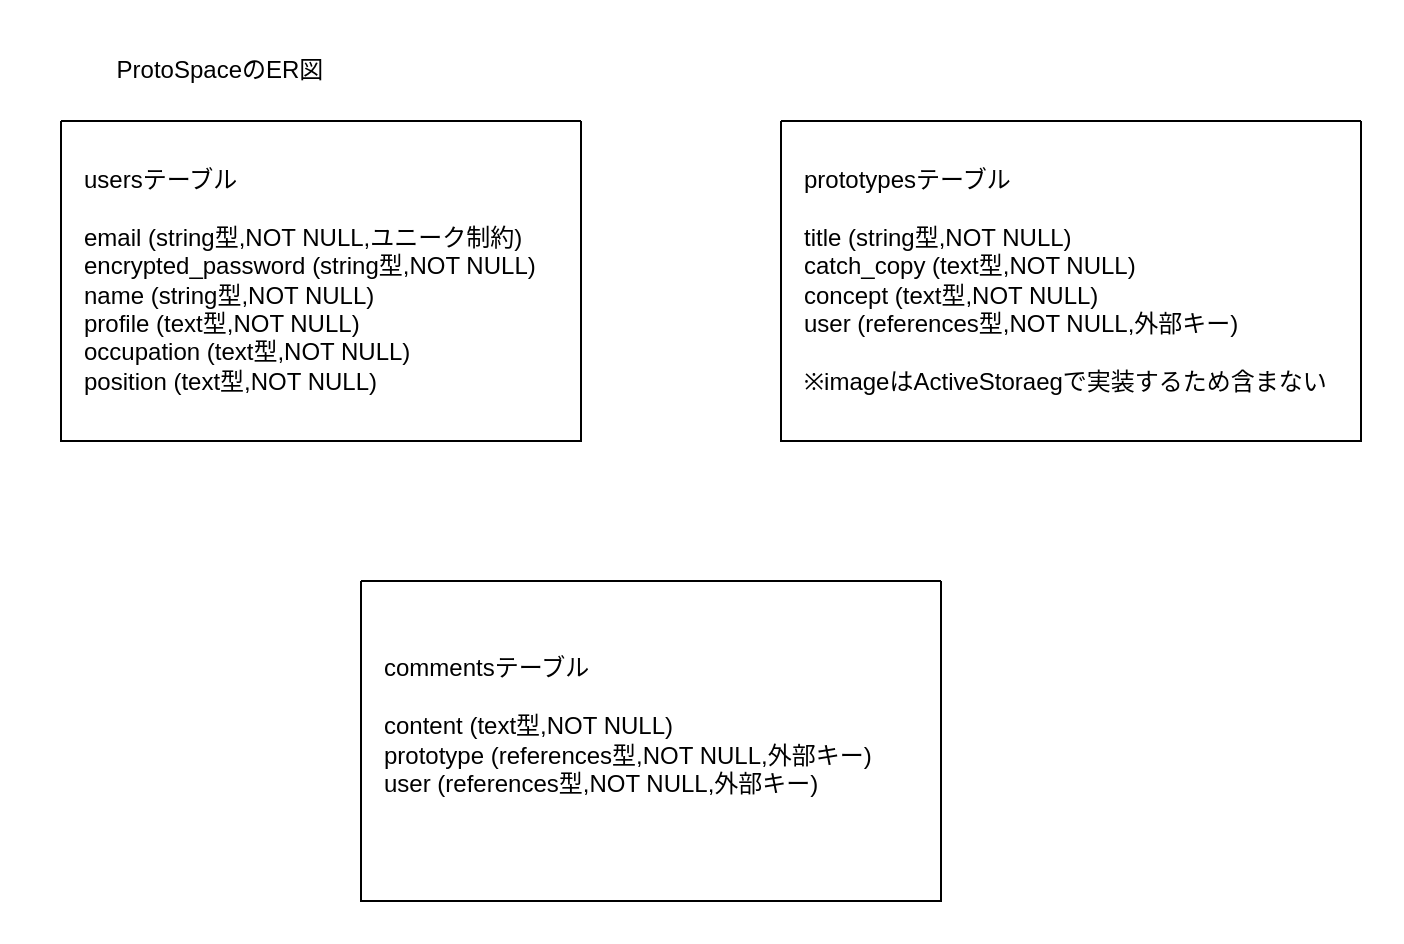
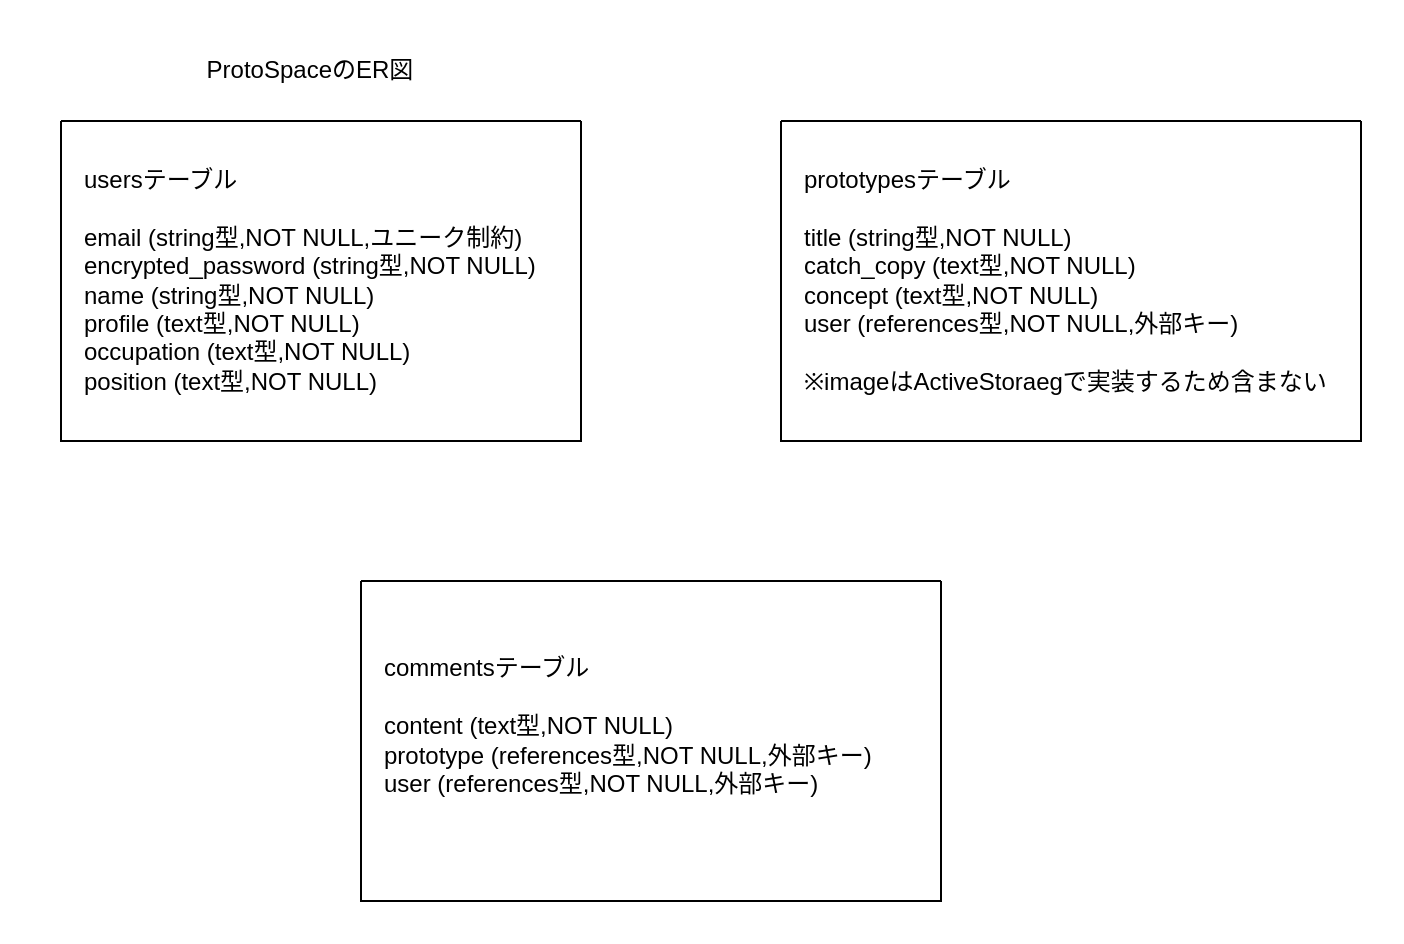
node "ProtoSpaceのER図": moved (221, 71) -> (311, 71)
